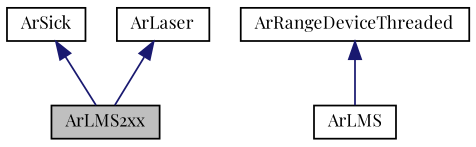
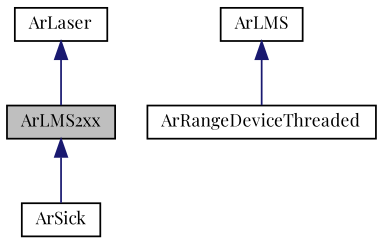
edge "ArLMS2xx" -> "ArSick": reversed
edge "ArLMS" -> "ArRangeDeviceThreaded": reversed
